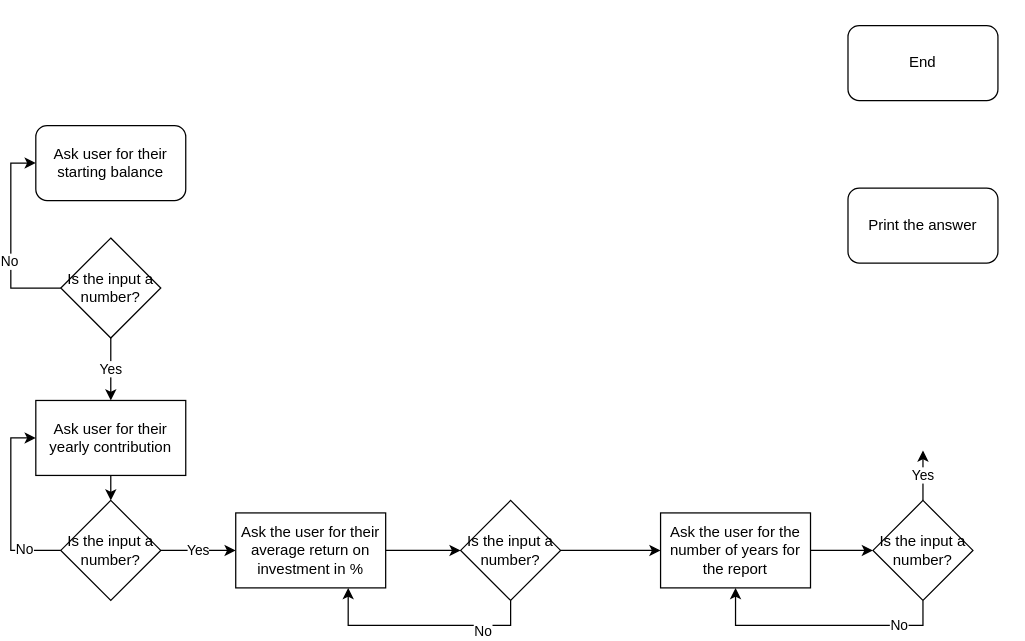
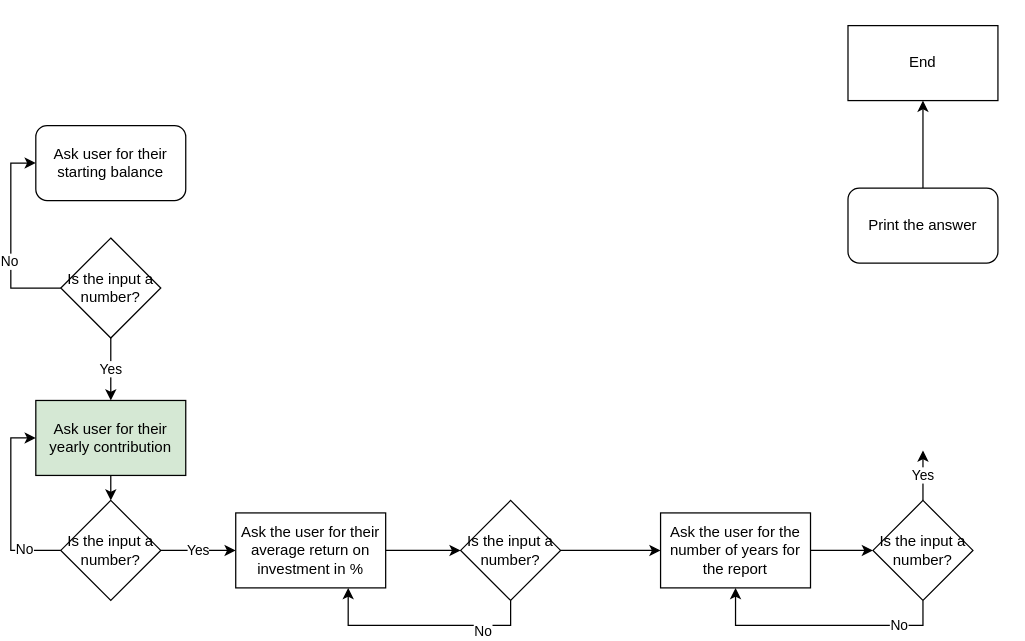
node "End": shape rounded rectangle -> rectangle
edge "Print the answer" -> "End": added
node "Ask user for their yearly contribution": fillcolor #ffffff -> #d5e8d4
